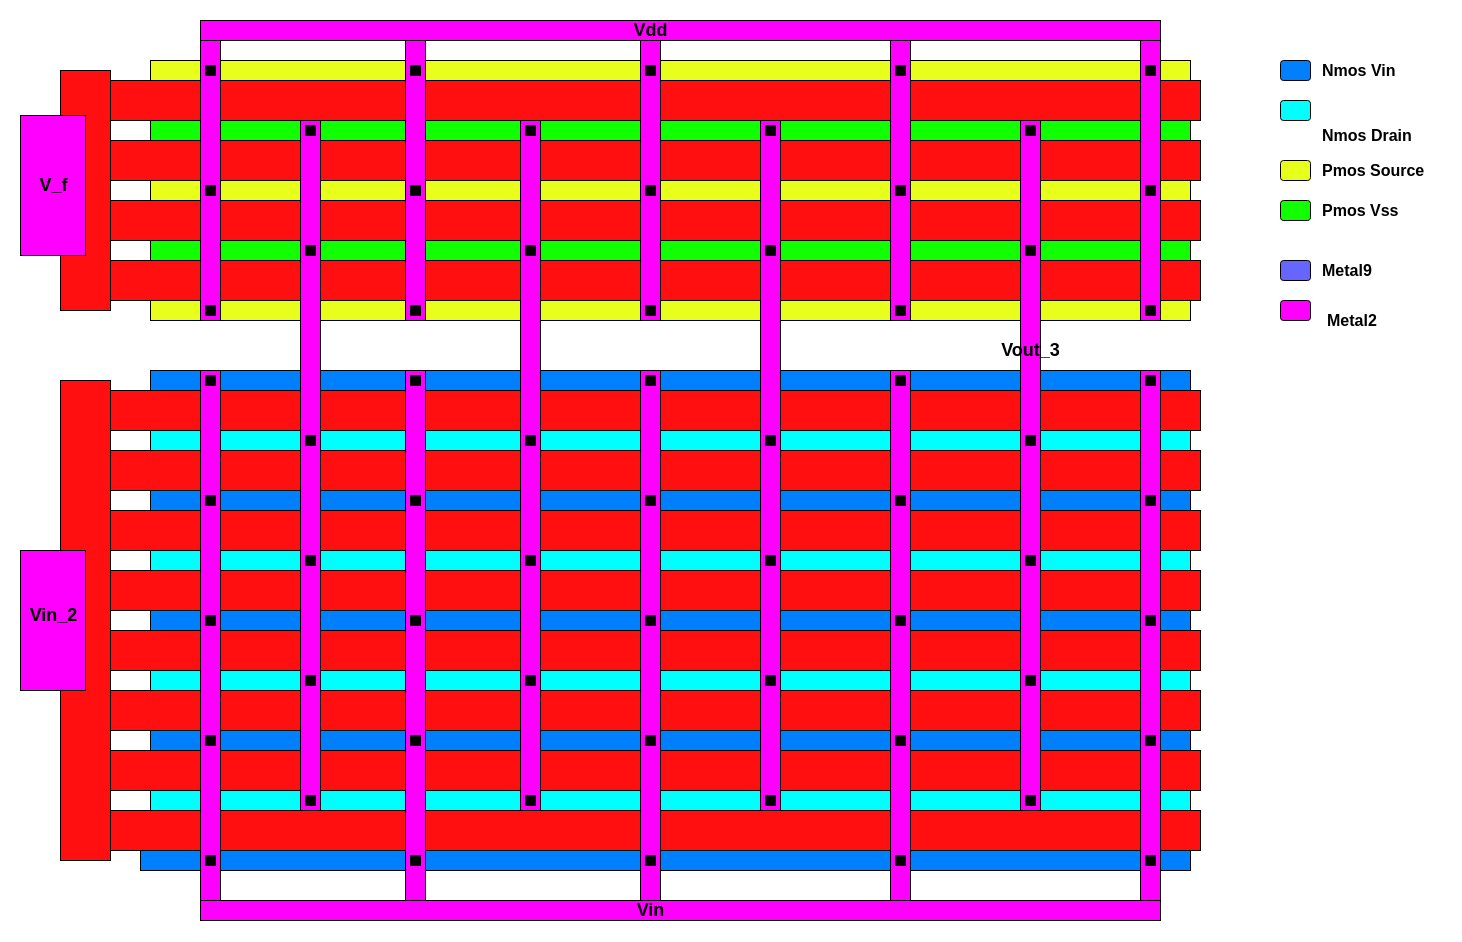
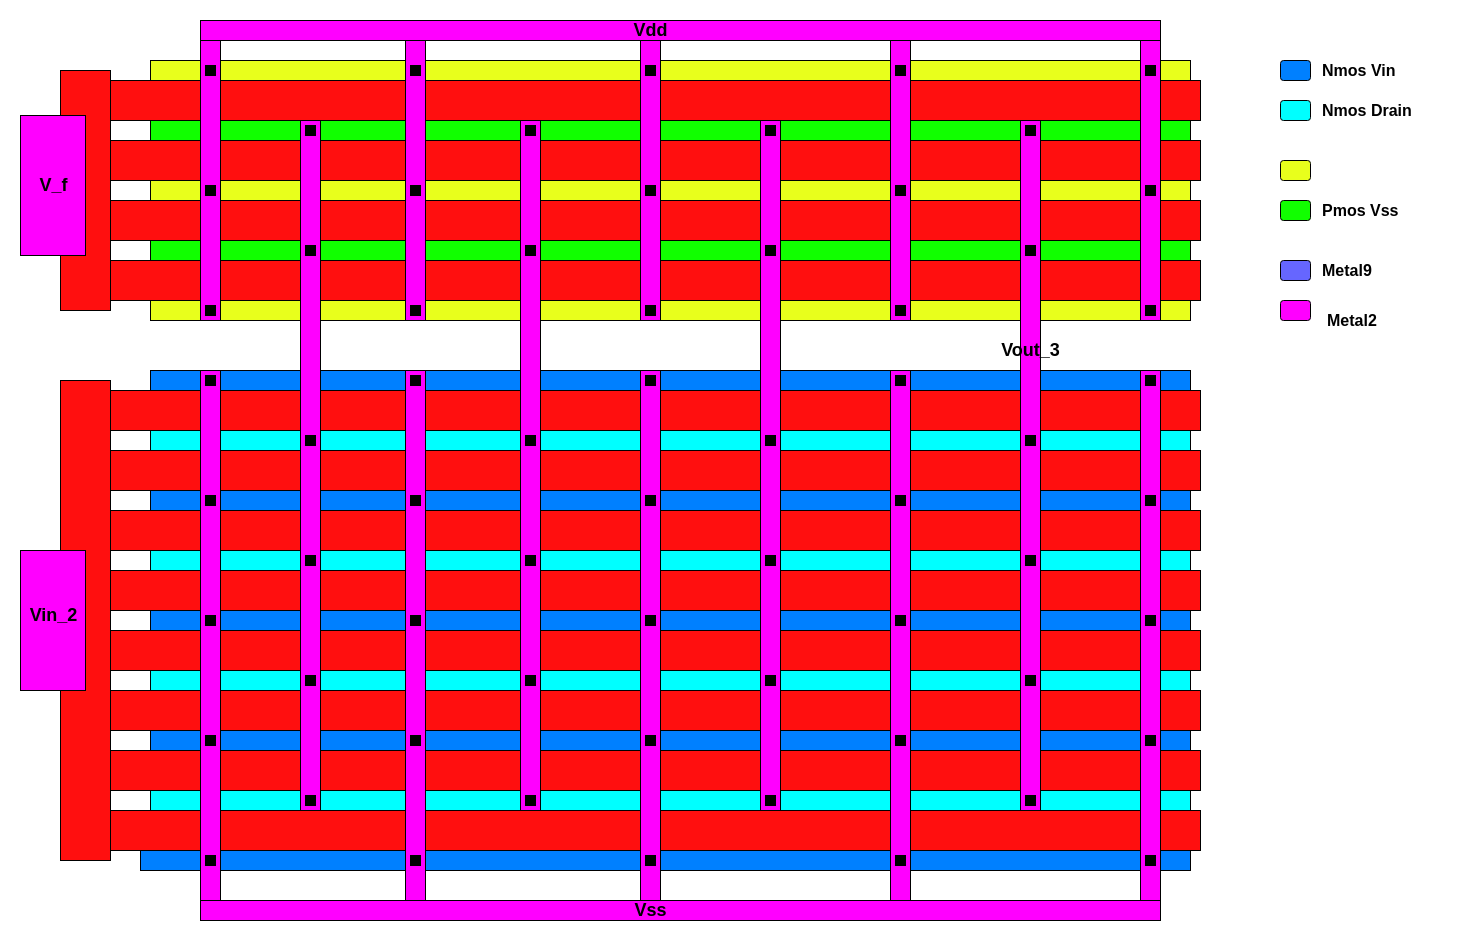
node "Nmos Drain": moved (1376, 136) -> (1376, 111)
node "Pmos Source": removed
node "Vin": label "Vin" -> "Vss"
